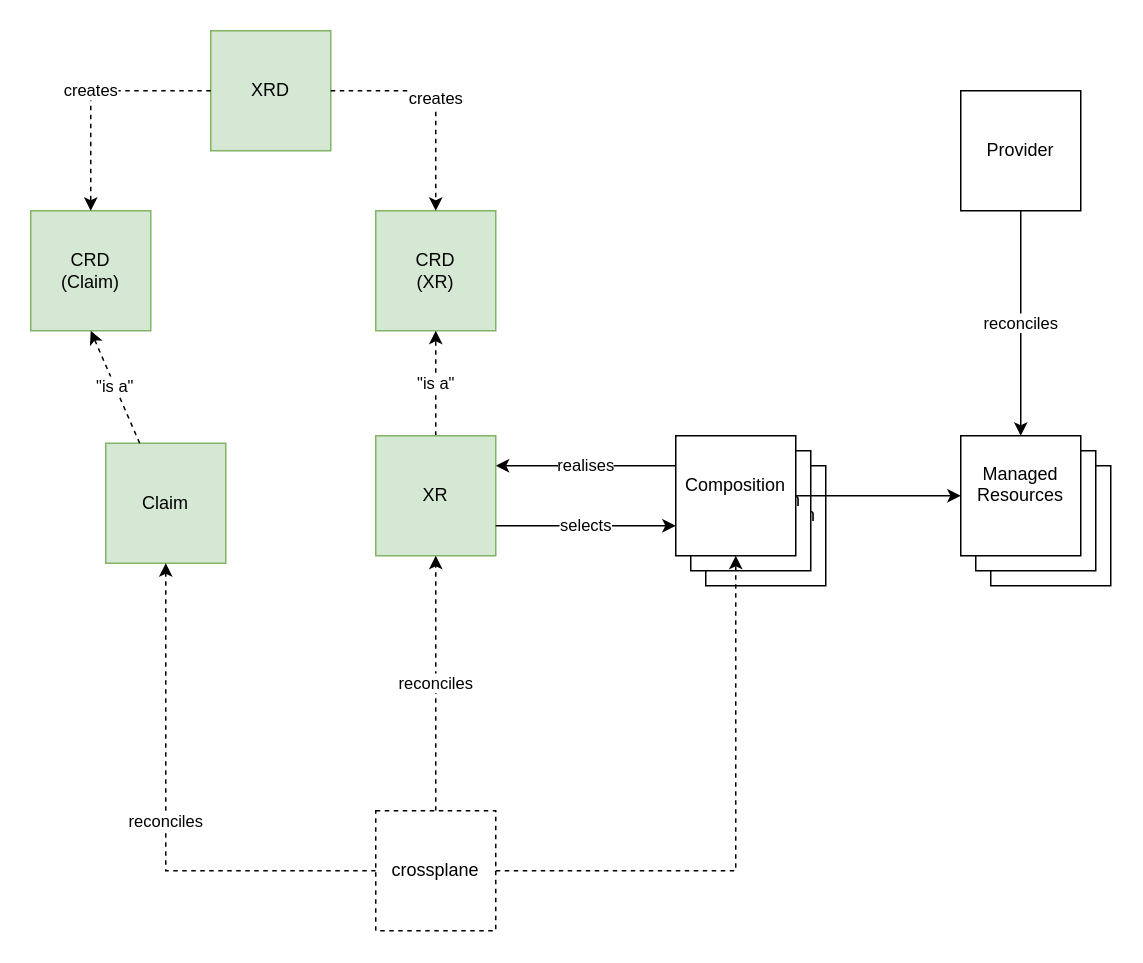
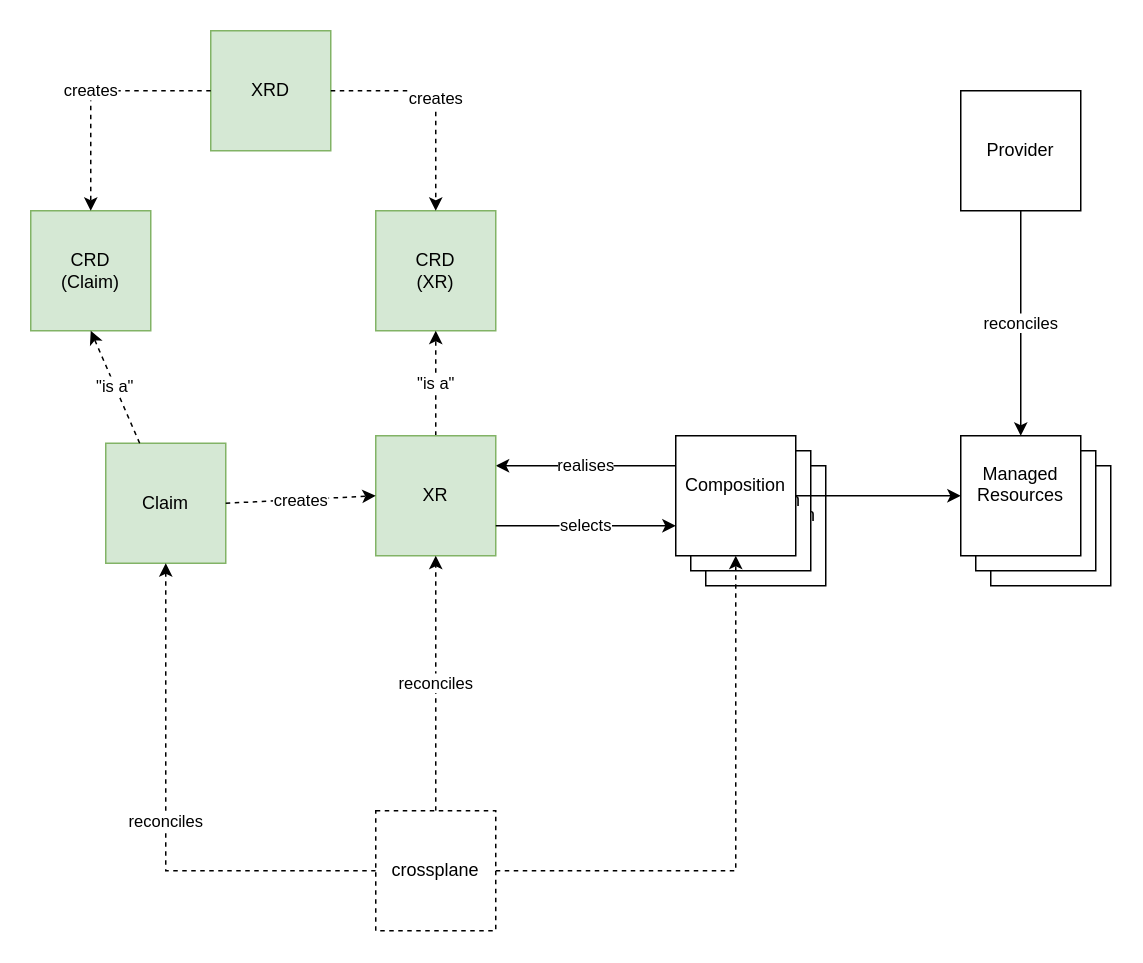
edge "Claim" -> "XR": added, label "creates"
